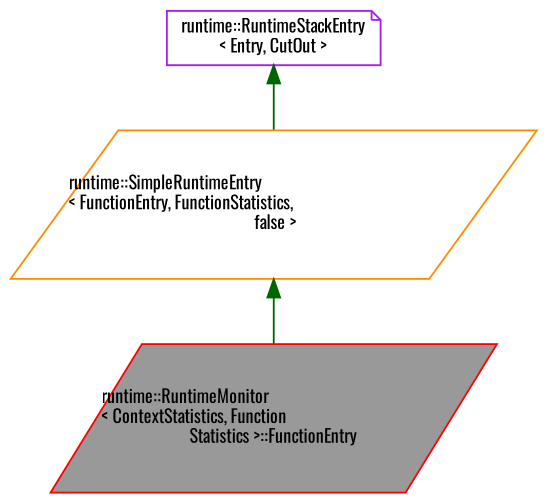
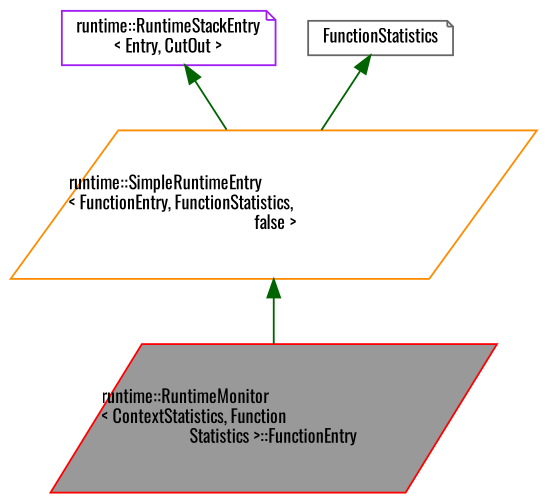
node "FunctionStatistics": added
